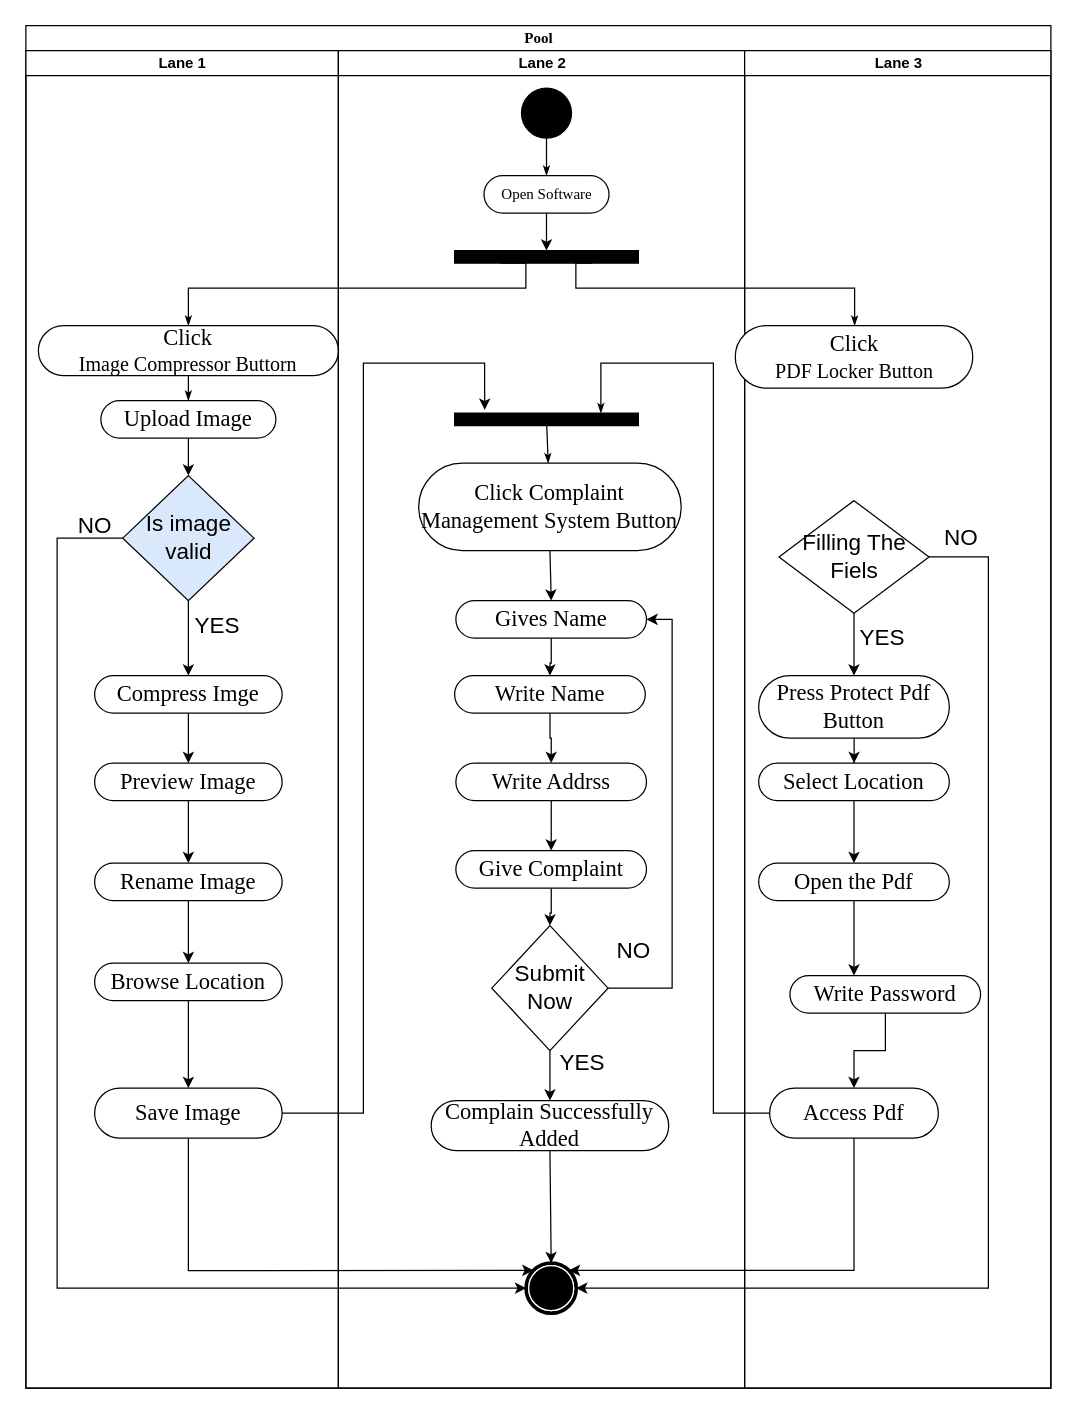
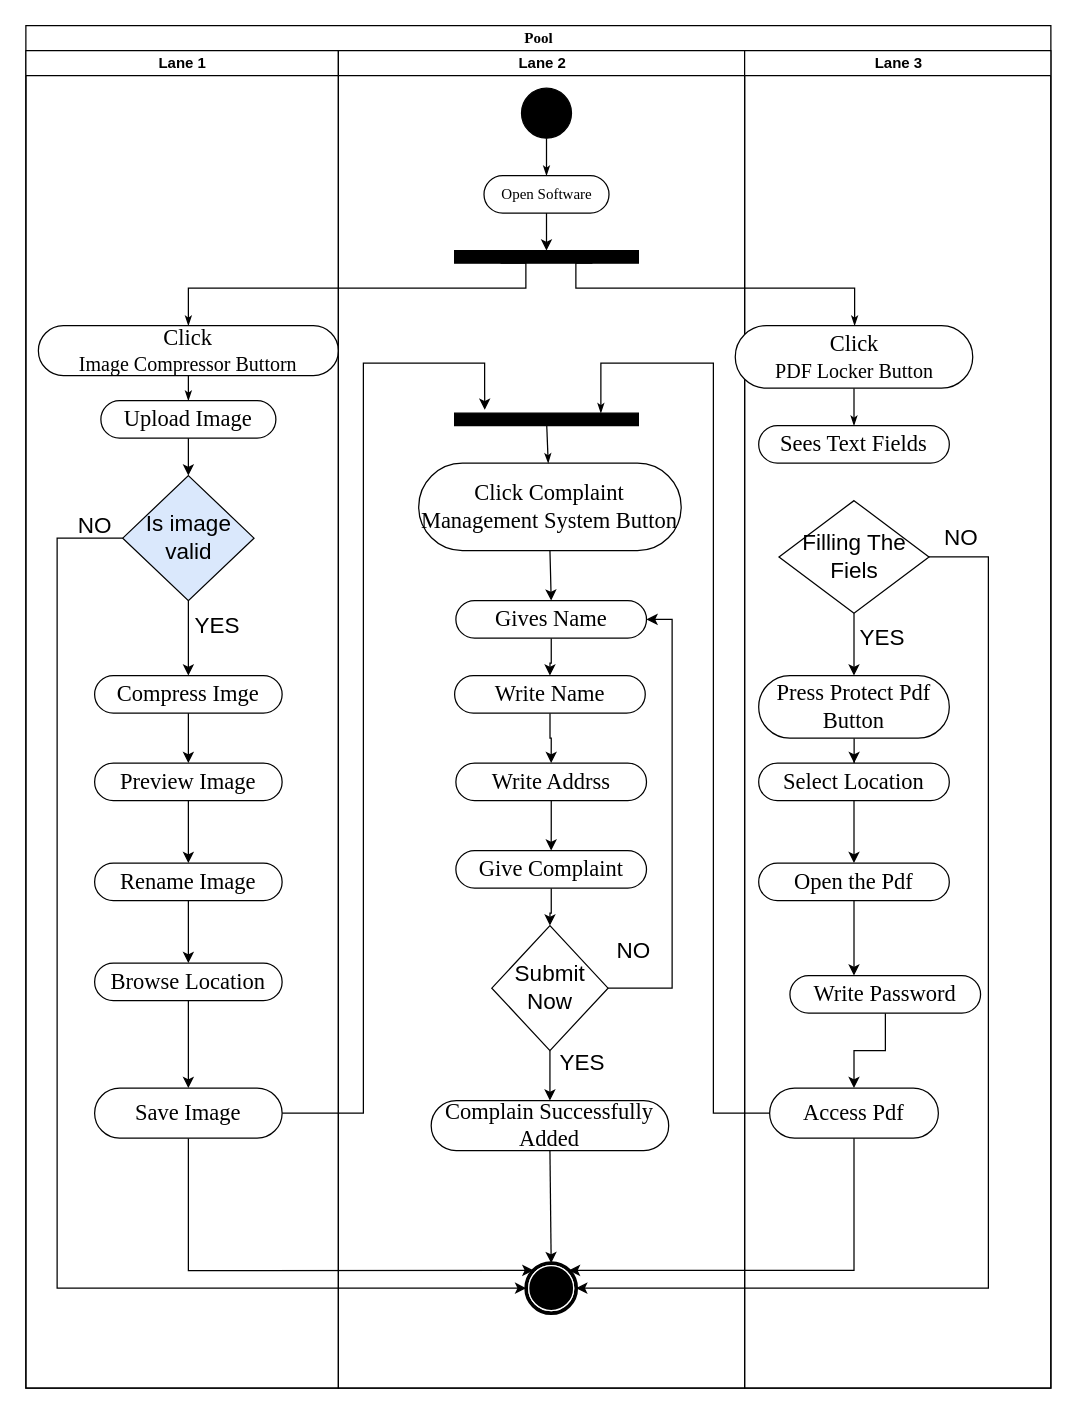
edge "Click PDF Locker Button" -> "Sees Text Fields": added
node "Sees Text Fields": added
